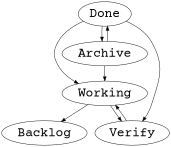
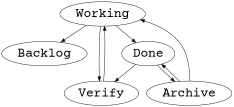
edge "Done" -> "Working": reversed
